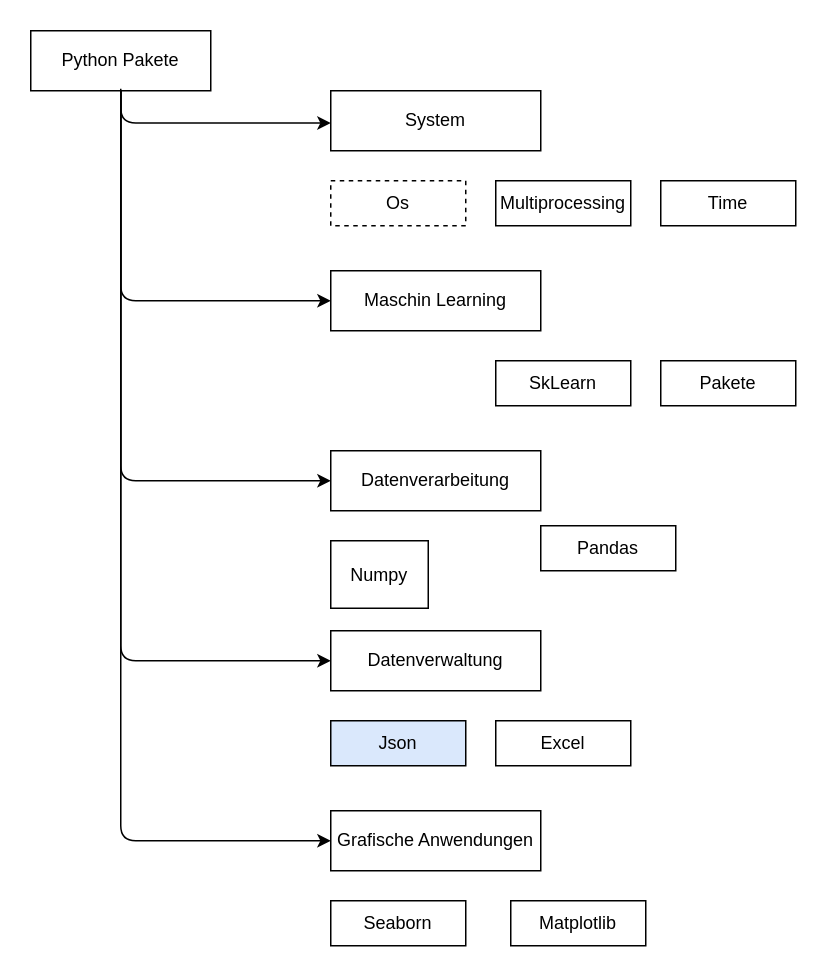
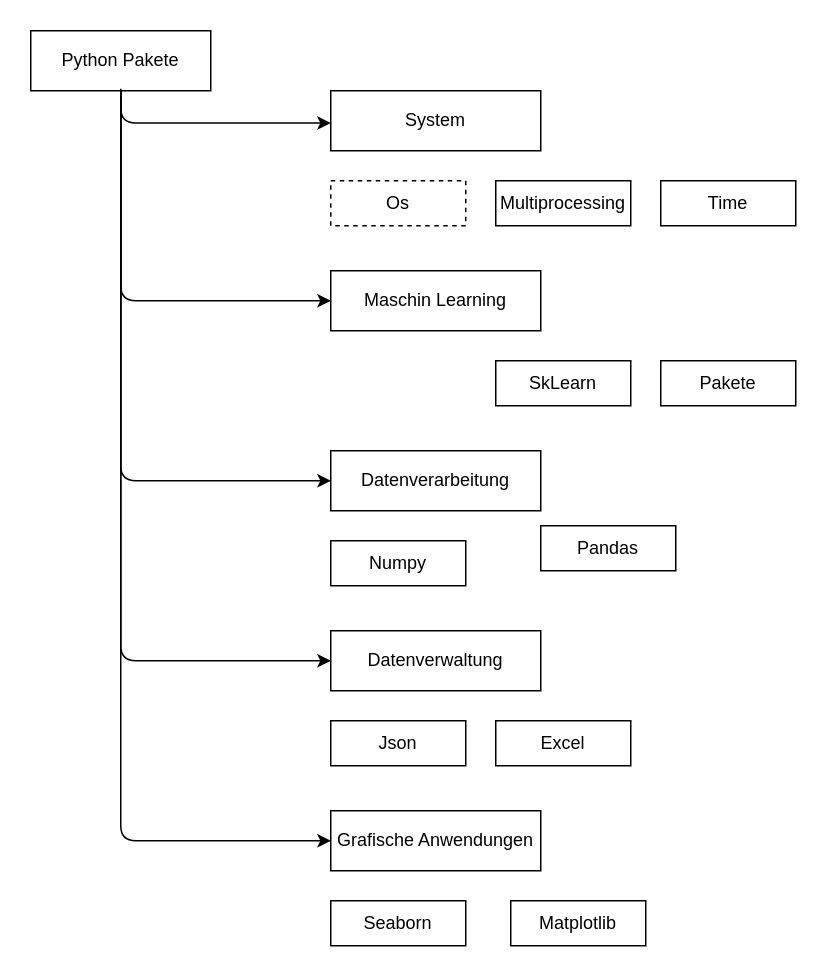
node "Numpy": size 98x68 -> 135x45
node "Json": fillcolor #dae8fc -> #ffffff
